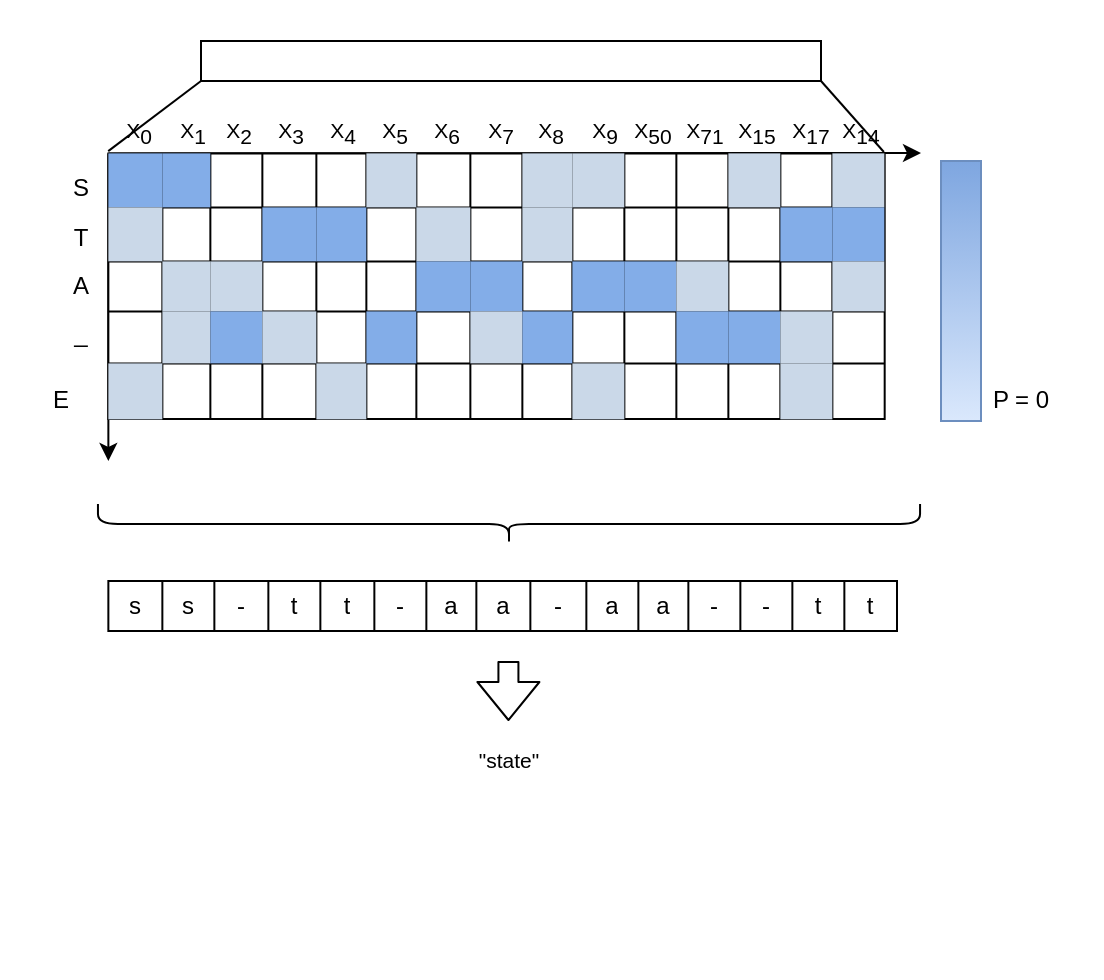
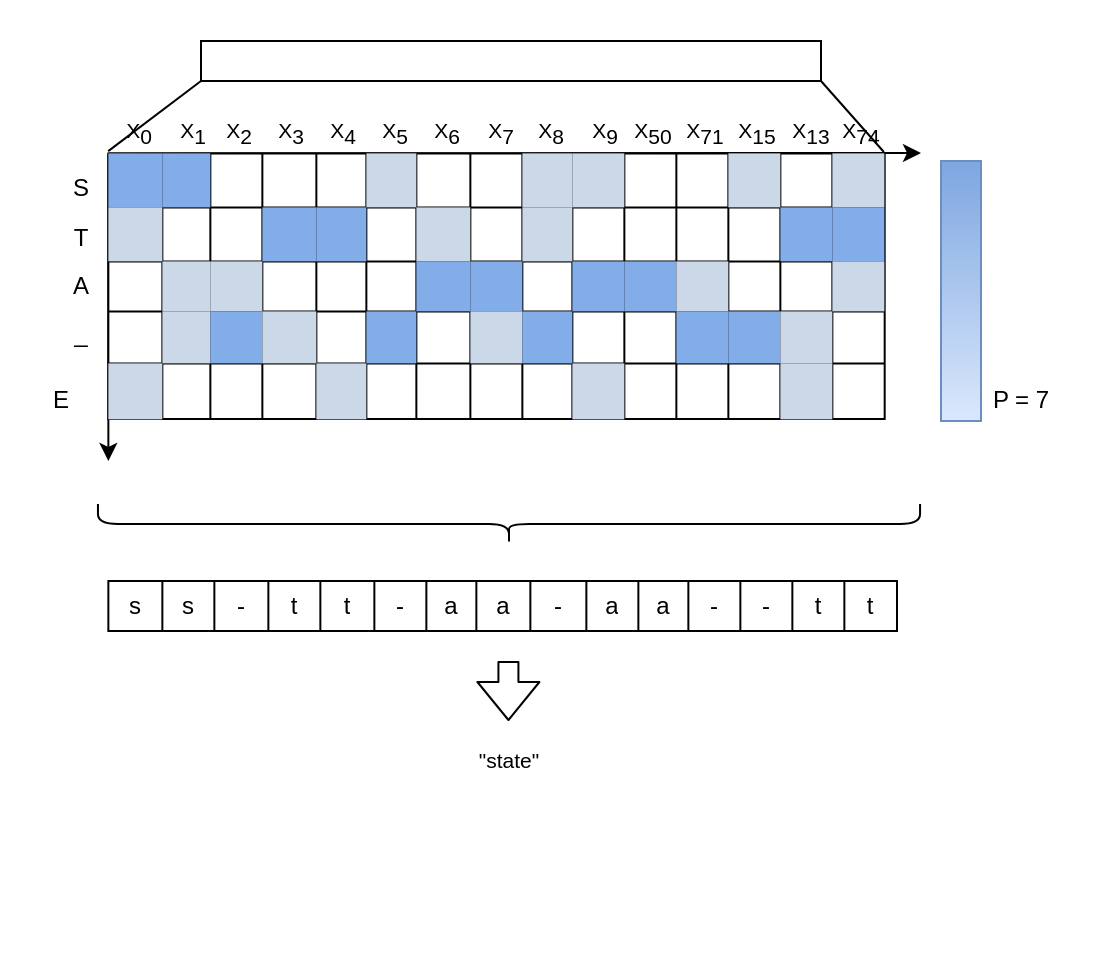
node "X17": label "X17" -> "X13"
node "X14": label "X14" -> "X74"
node "P = 0": label "P = 0" -> "P = 7"
